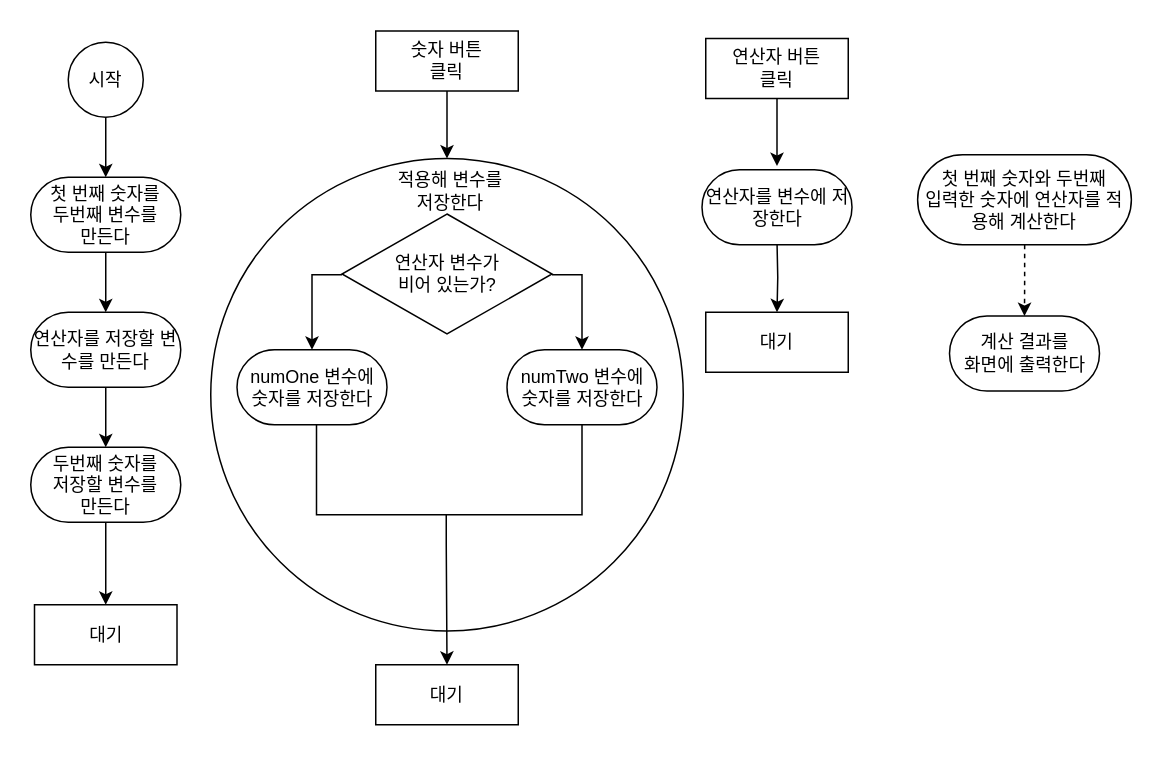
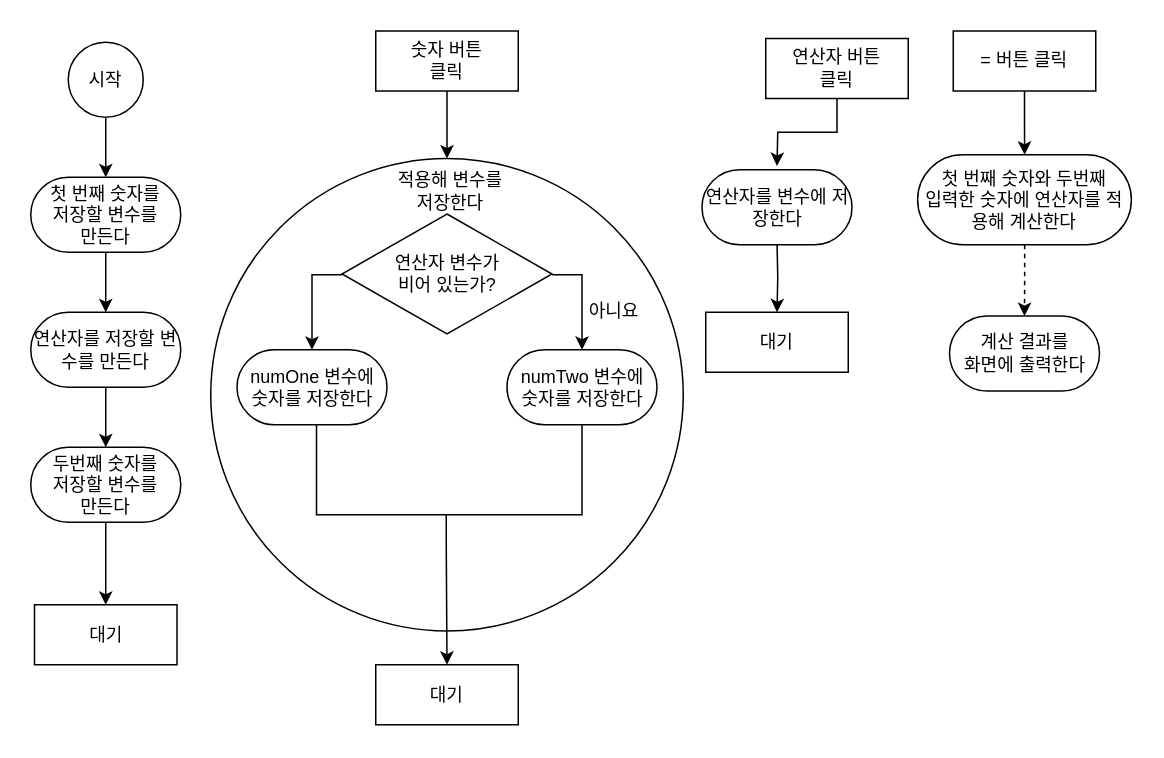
node "= 버튼 클릭": added
node "연산자 버튼 클릭": moved (777, 68) -> (837, 68)
edge "= 버튼 클릭" -> "첫 번째 숫자와 두번째 입력한 숫자에 연산자를 적용해 계산한다": added
node "첫 번째 숫자를 두번째 변수를 만든다": label "첫 번째 숫자를 두번째 변수를 만든다" -> "첫 번째 숫자를 저장할 변수를 만든다"
node "아니요": added
